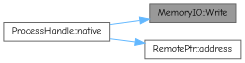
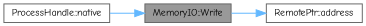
edge "ProcessHandle::native" -> "RemotePtr::address": now "MemoryIO::Write" -> "RemotePtr::address"
